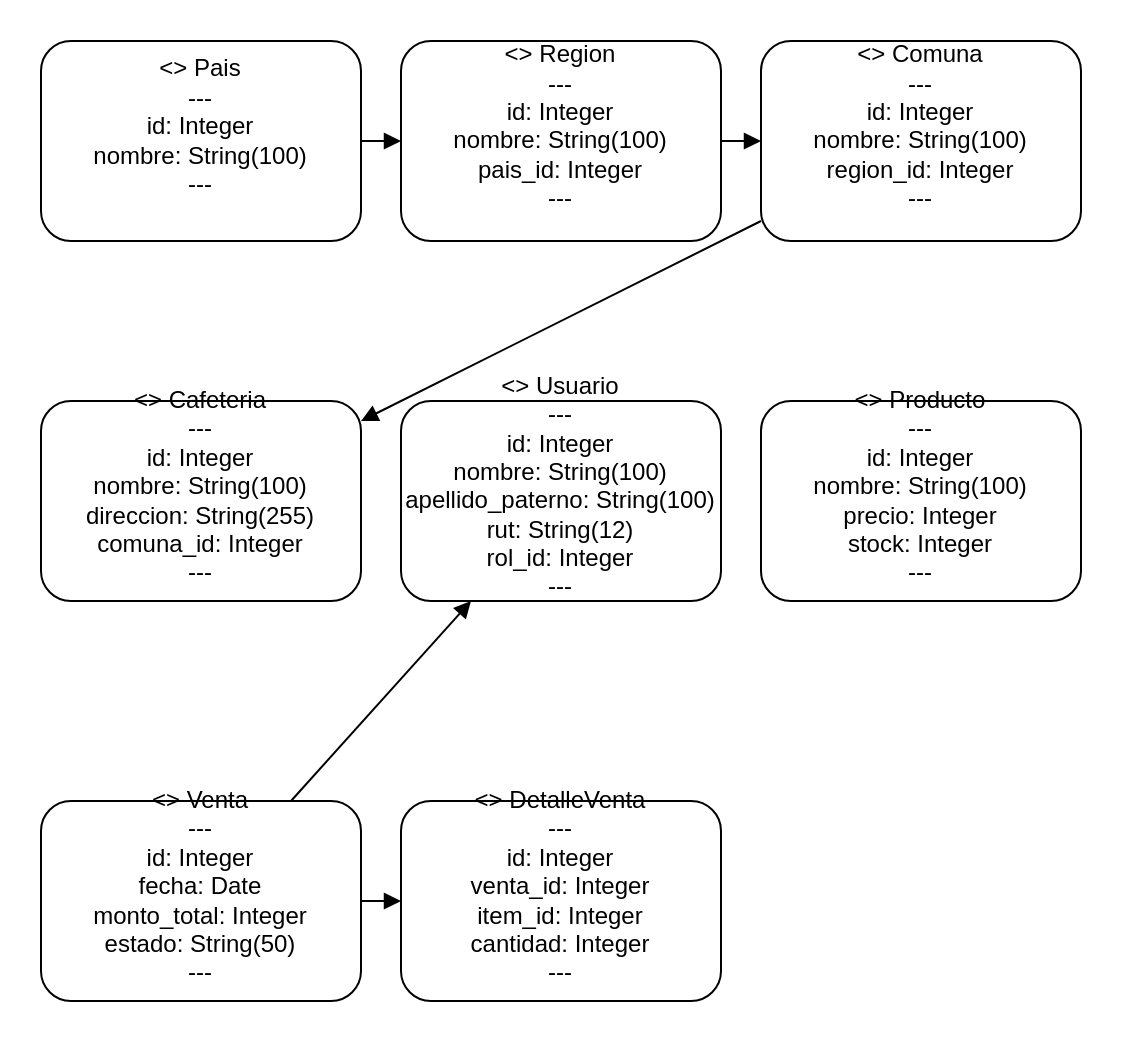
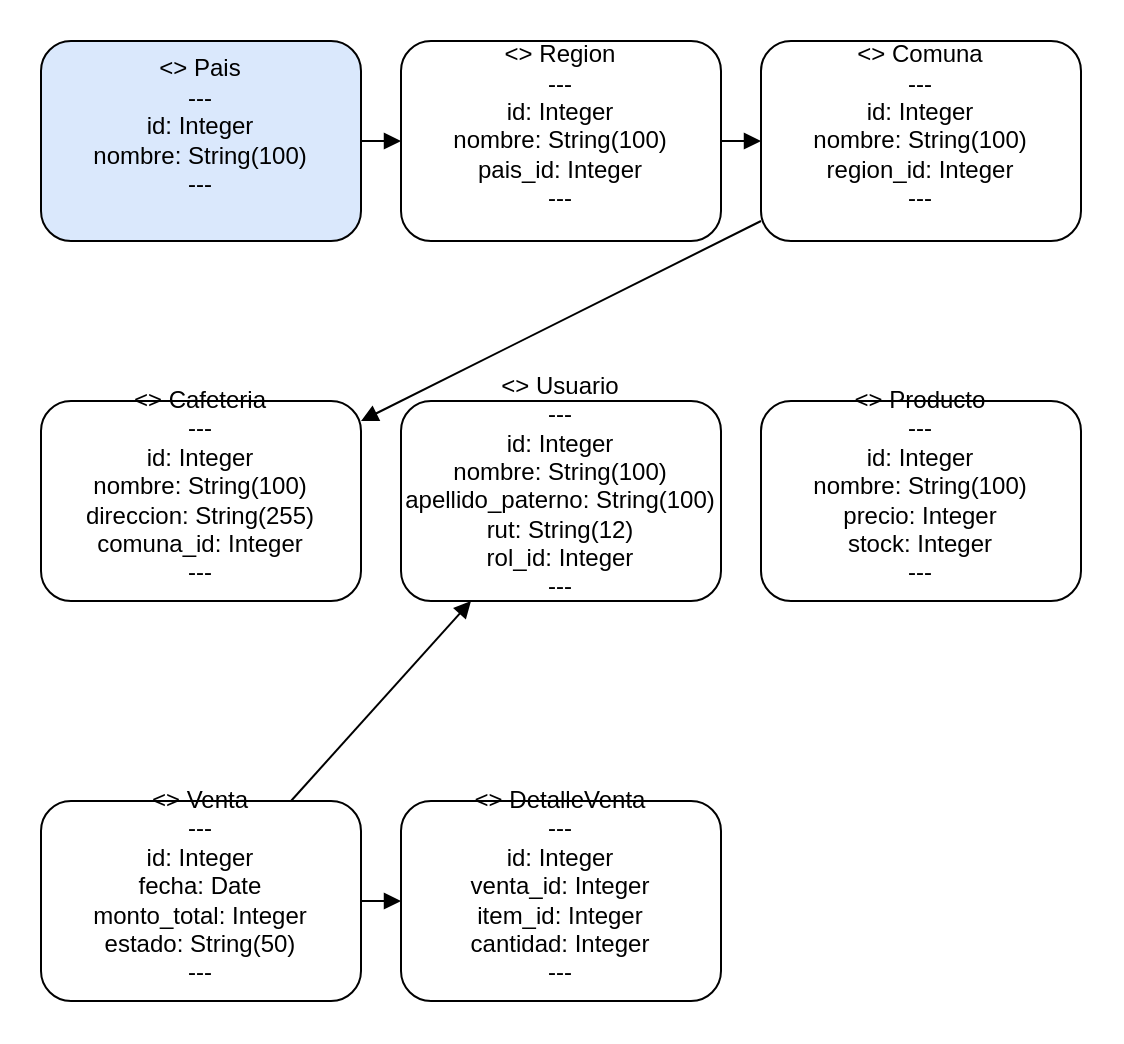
node "> Pais --- id: Integer nombre: String(100) ---": fillcolor #ffffff -> #dae8fc
